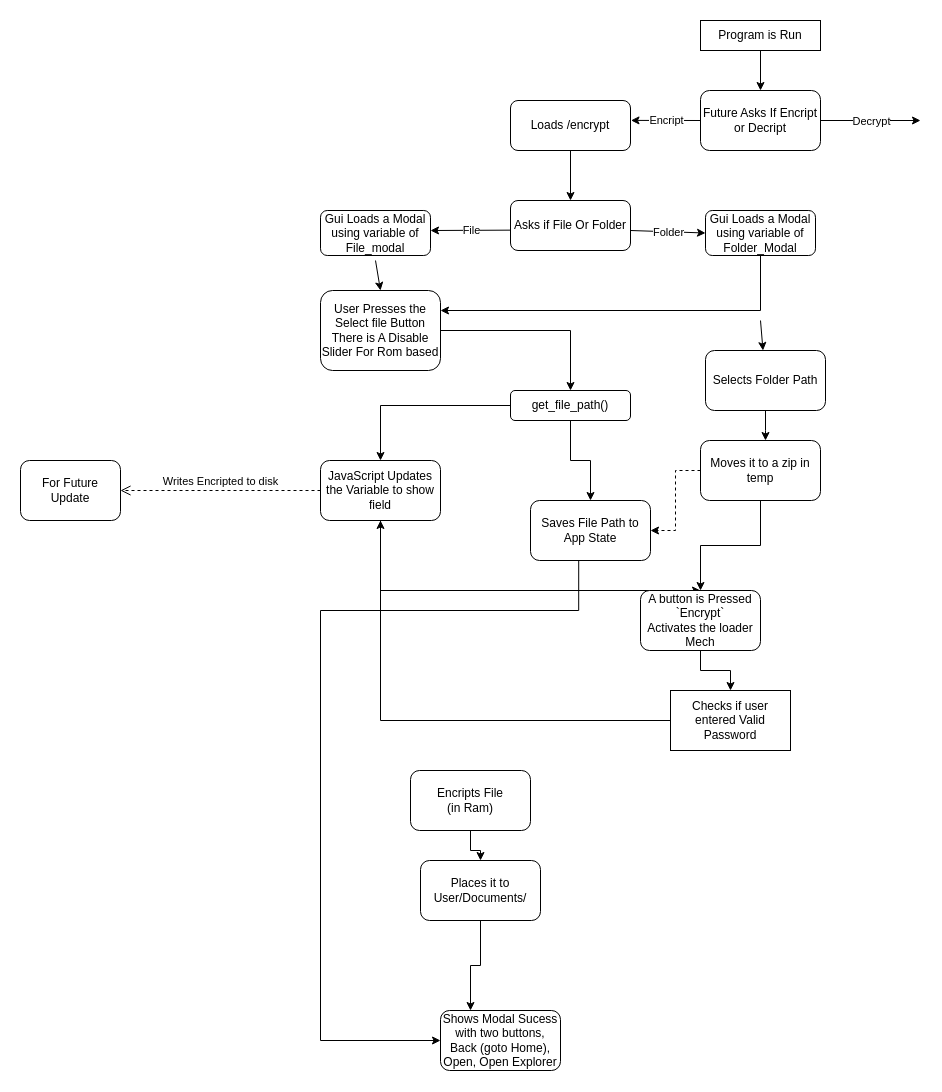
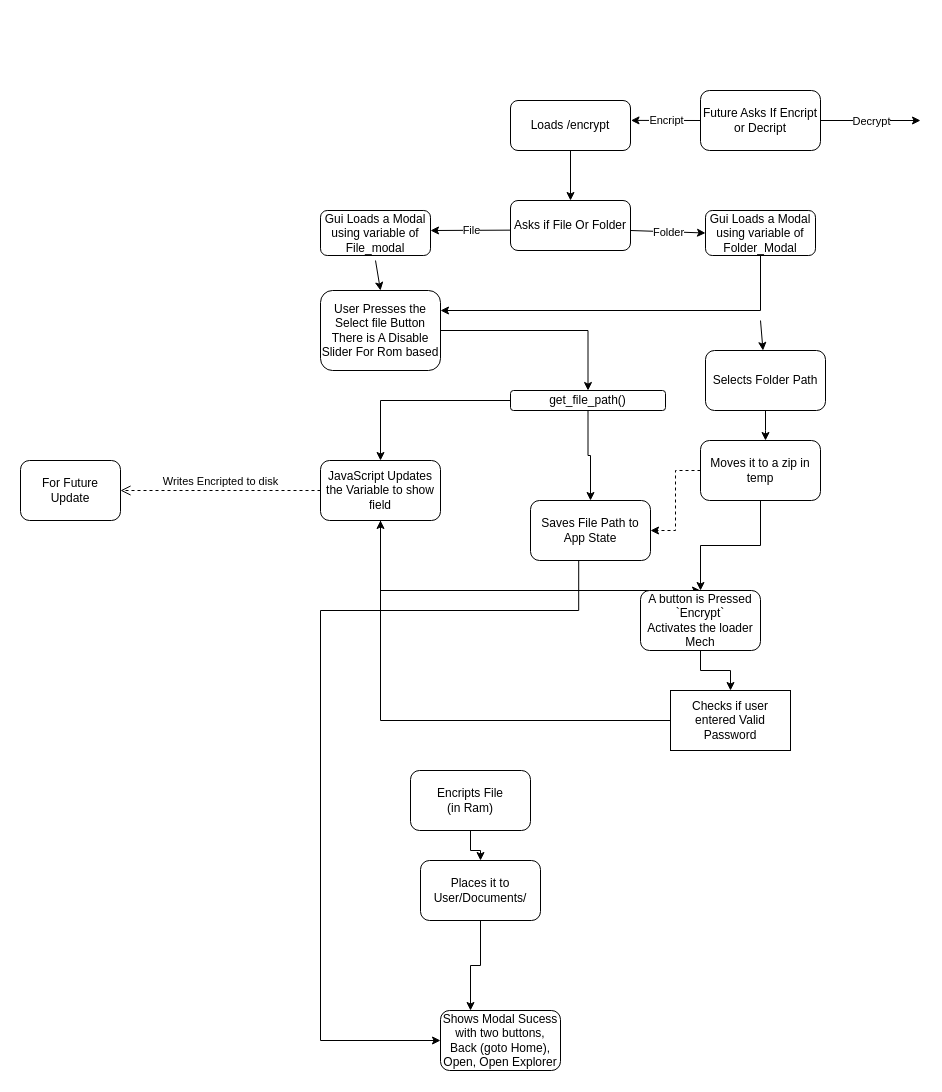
node "Program is Run": removed
edge "Program is Run" -> "Future Asks If Encript or Decript": removed
node "get_file_path()": size 120x30 -> 155x20
